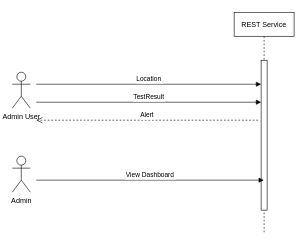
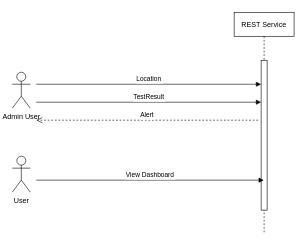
node "Admin": label "Admin" -> "User"
